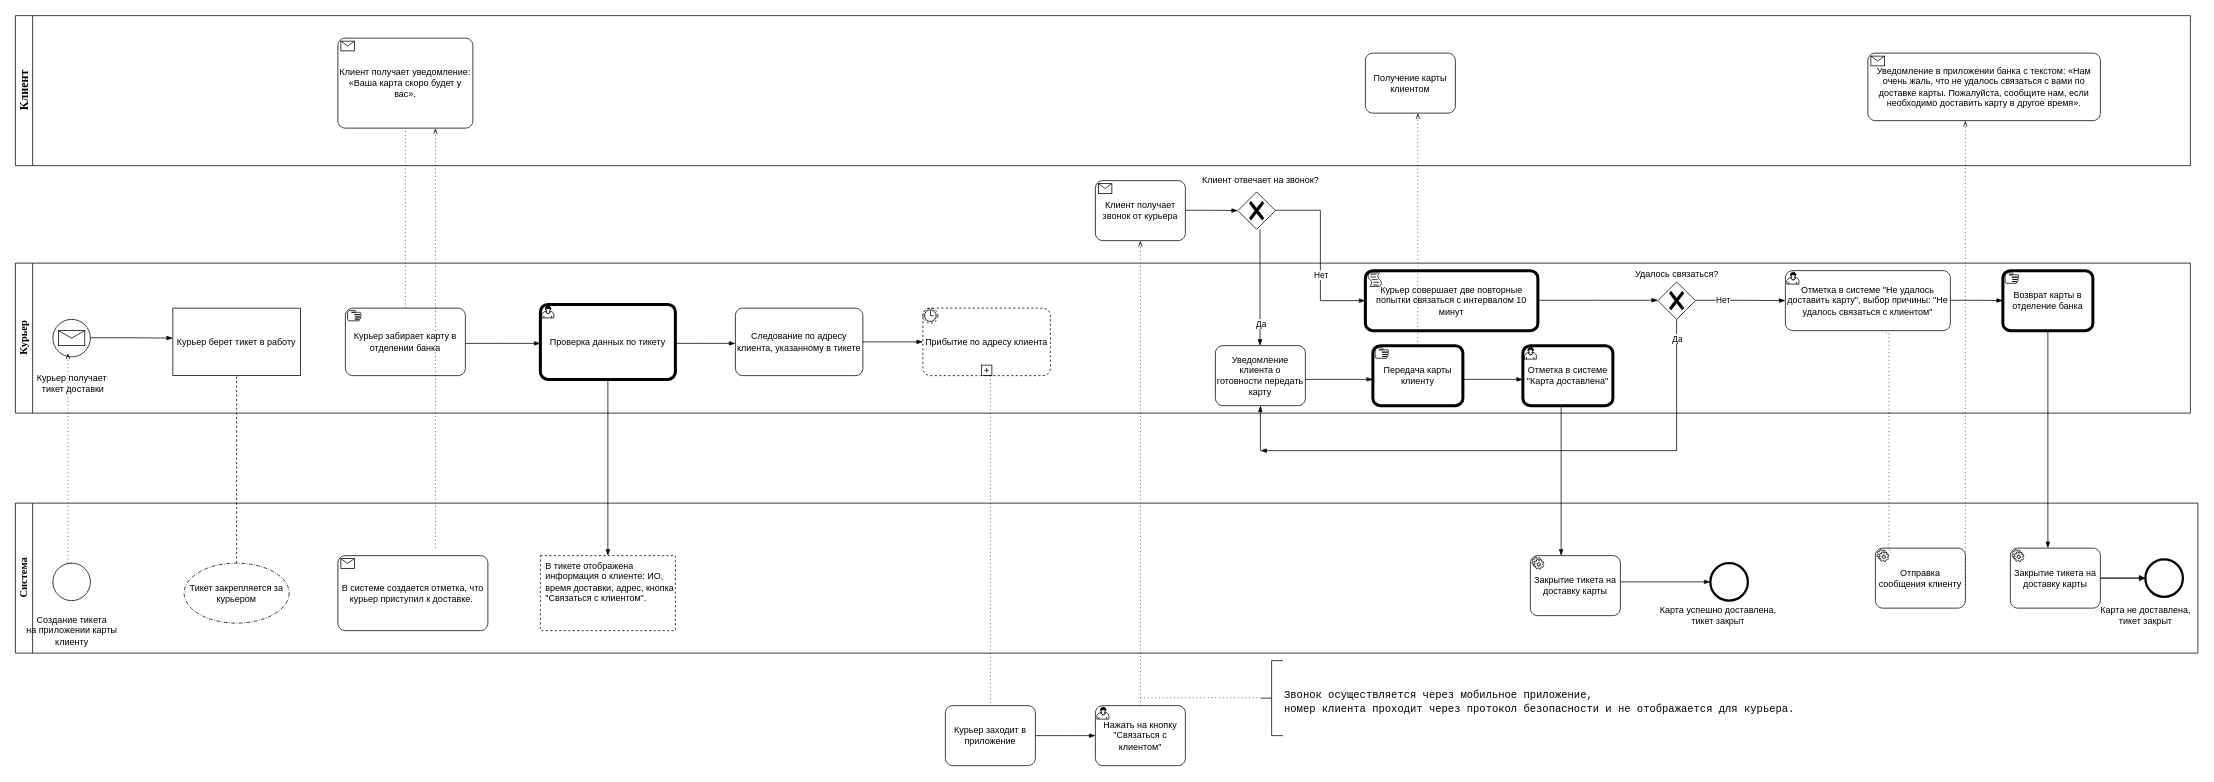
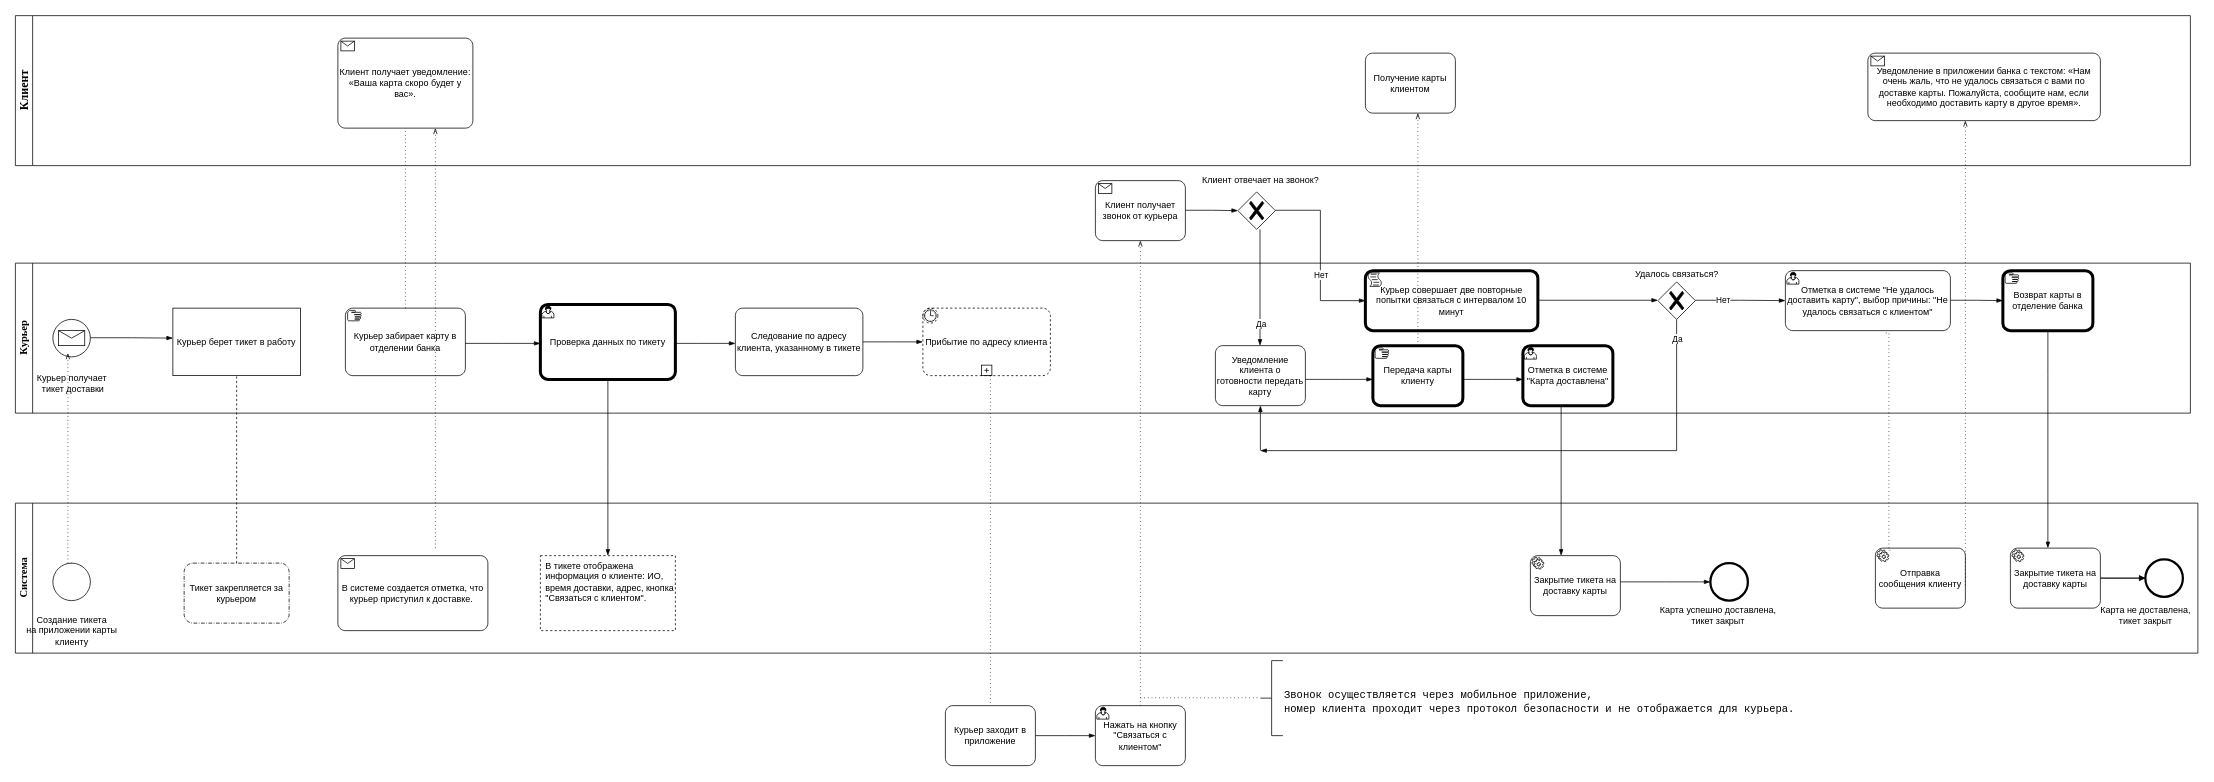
node "Тикет закрепляется за курьером": shape ellipse -> rounded rectangle
